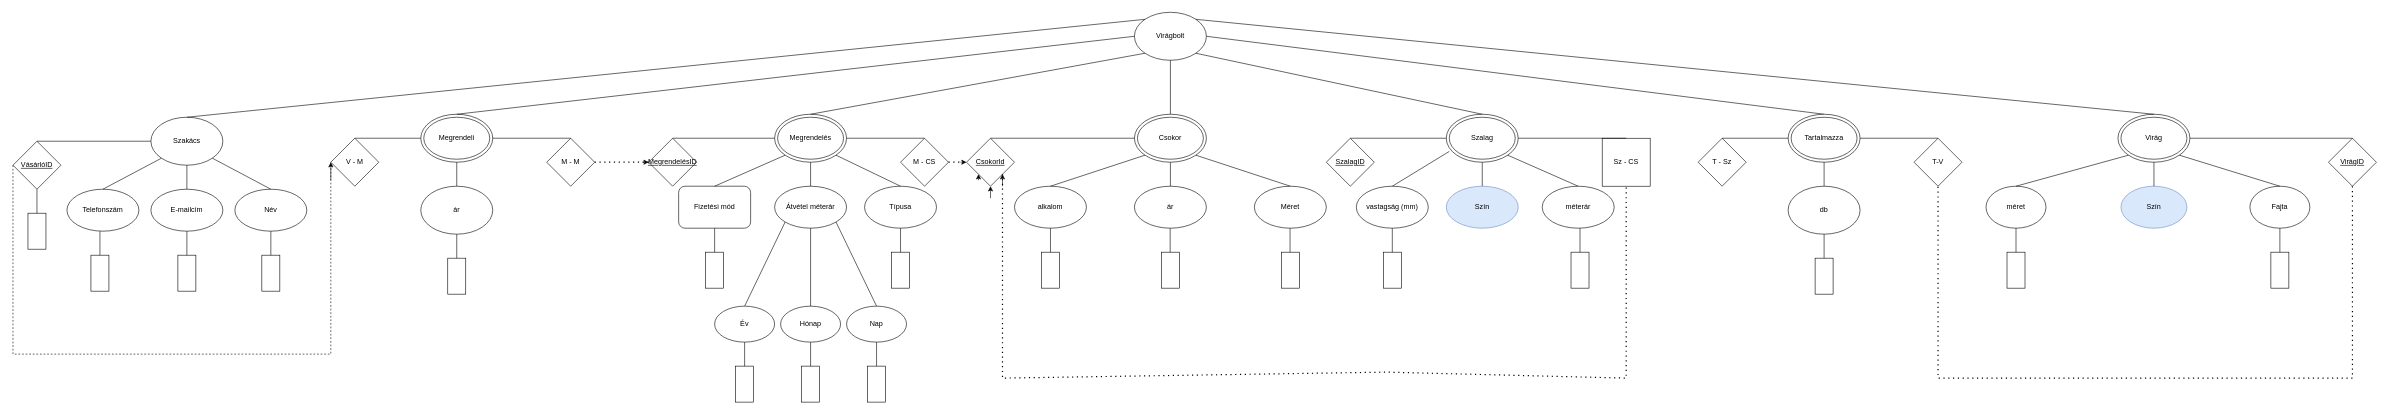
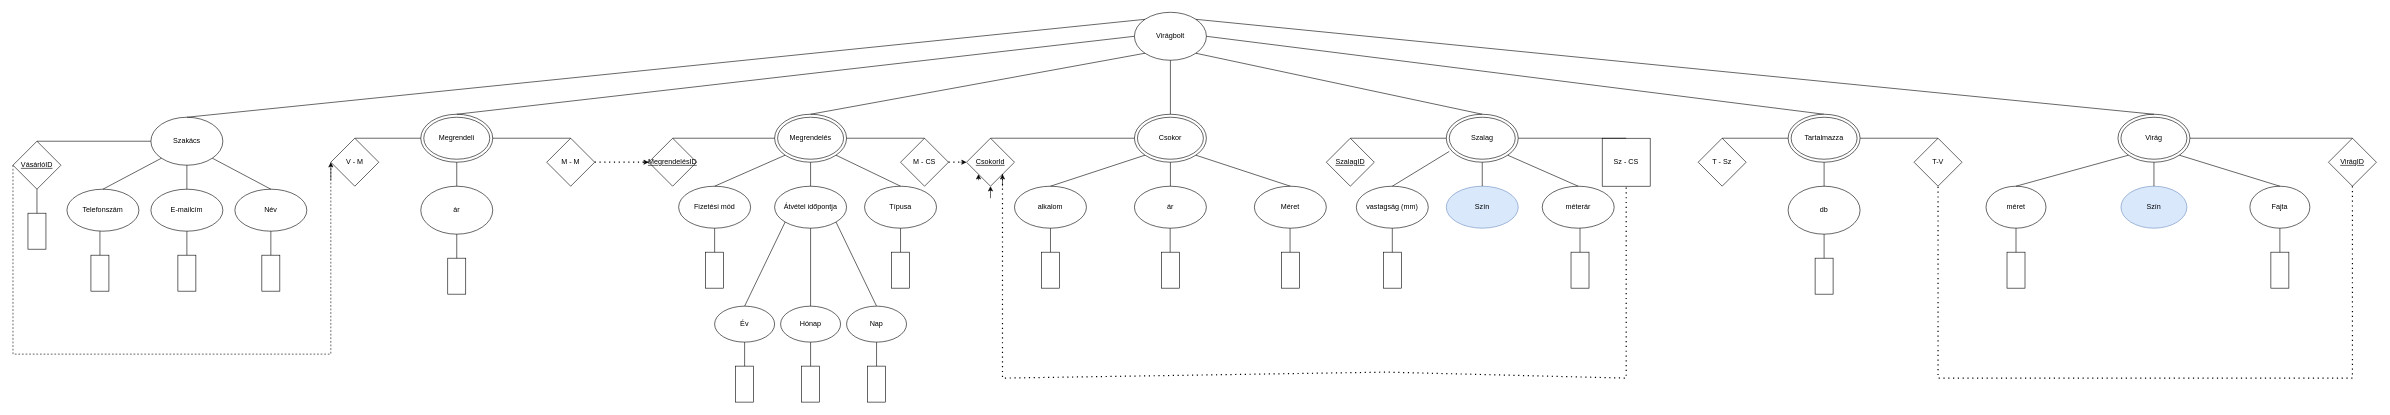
node "Fizetési mód": shape rounded rectangle -> ellipse
node "Átvétel méterár": label "Átvétel méterár" -> "Átvétel időpontja"
